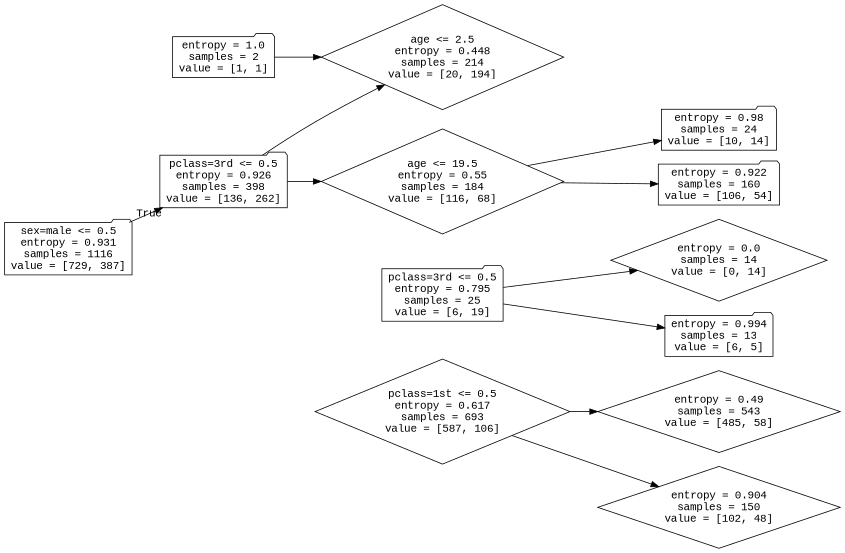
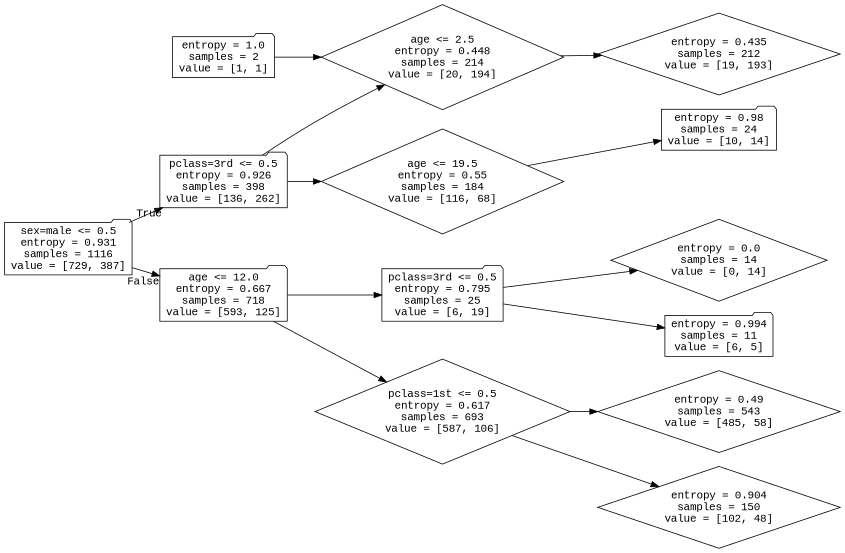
node "entropy = 0.435 samples = 212 value = [19, 193]": added
node "entropy = 0.922 samples = 160 value = [106, 54]": removed
node "age <= 12.0 entropy = 0.667 samples = 718 value = [593, 125]": added
node "entropy = 0.994 samples = 13 value = [6, 5]": label "entropy = 0.994 samples = 13 value = [6, 5]" -> "entropy = 0.994 samples = 11 value = [6, 5]"
